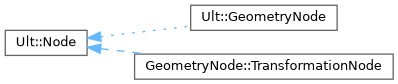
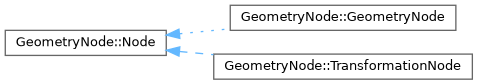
node "Ult::GeometryNode": label "Ult::GeometryNode" -> "GeometryNode::GeometryNode"
node "Ult::Node": label "Ult::Node" -> "GeometryNode::Node"
